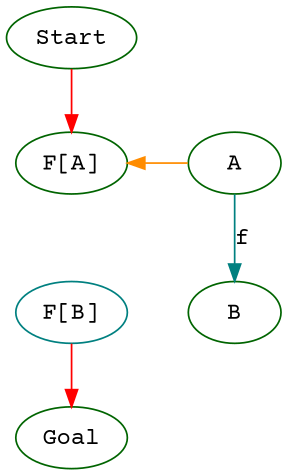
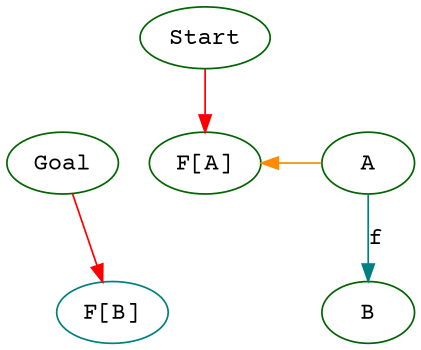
edge "F[B]" -> "Goal": reversed
